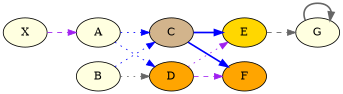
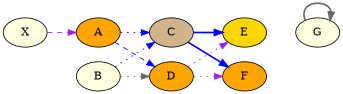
node "A": fillcolor lightyellow -> orange
edge "E" -> "G": removed
edge "A" -> "D": style dotted -> dashed
edge "D" -> "F": style dashed -> dotted
